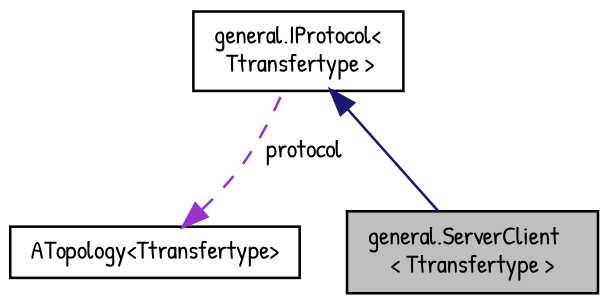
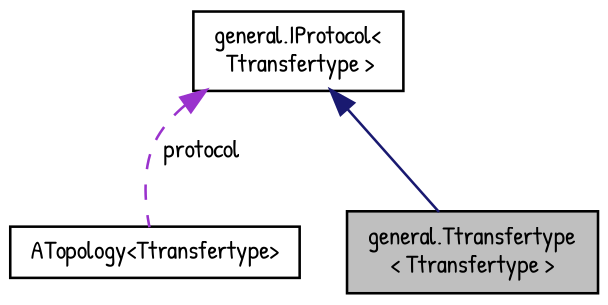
edge "general.IProtocol< Ttransfertype >" -> "ATopology<Ttransfertype>": reversed
node "general.ServerClient < Ttransfertype >": label "general.ServerClient < Ttransfertype >" -> "general.Ttransfertype < Ttransfertype >"
